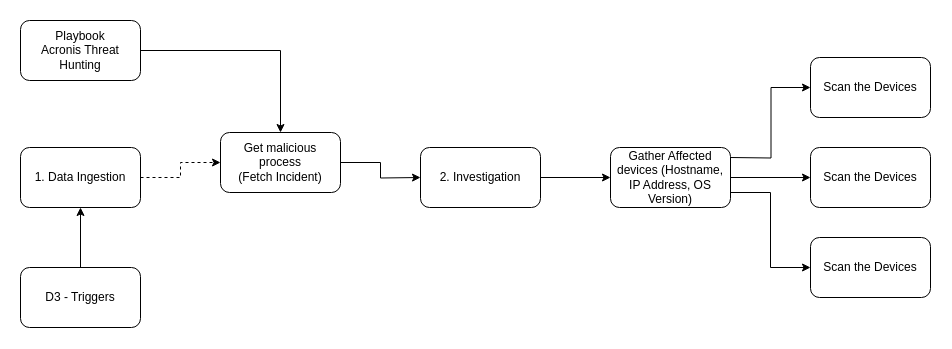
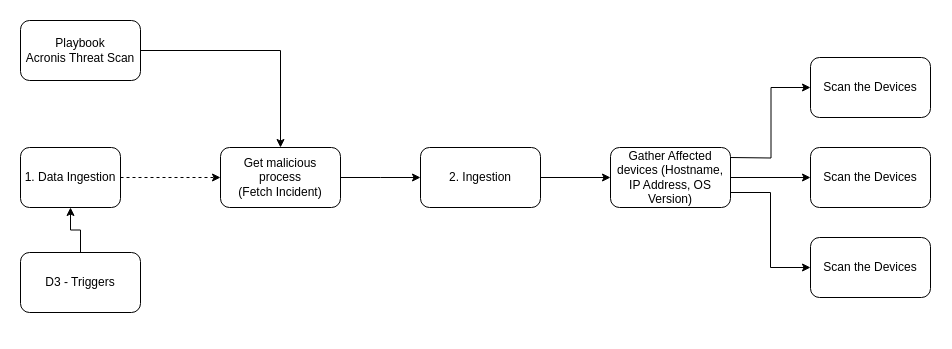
node "Playbook Acronis Threat Hunting": label "Playbook Acronis Threat Hunting" -> "Playbook Acronis Threat Scan"
node "Get malicious process (Fetch Incident)": moved (281, 163) -> (281, 178)
node "1. Data Ingestion": size 120x60 -> 100x60
node "2. Investigation": label "2. Investigation" -> "2. Ingestion"
node "D3 - Triggers": moved (81, 298) -> (81, 283)
